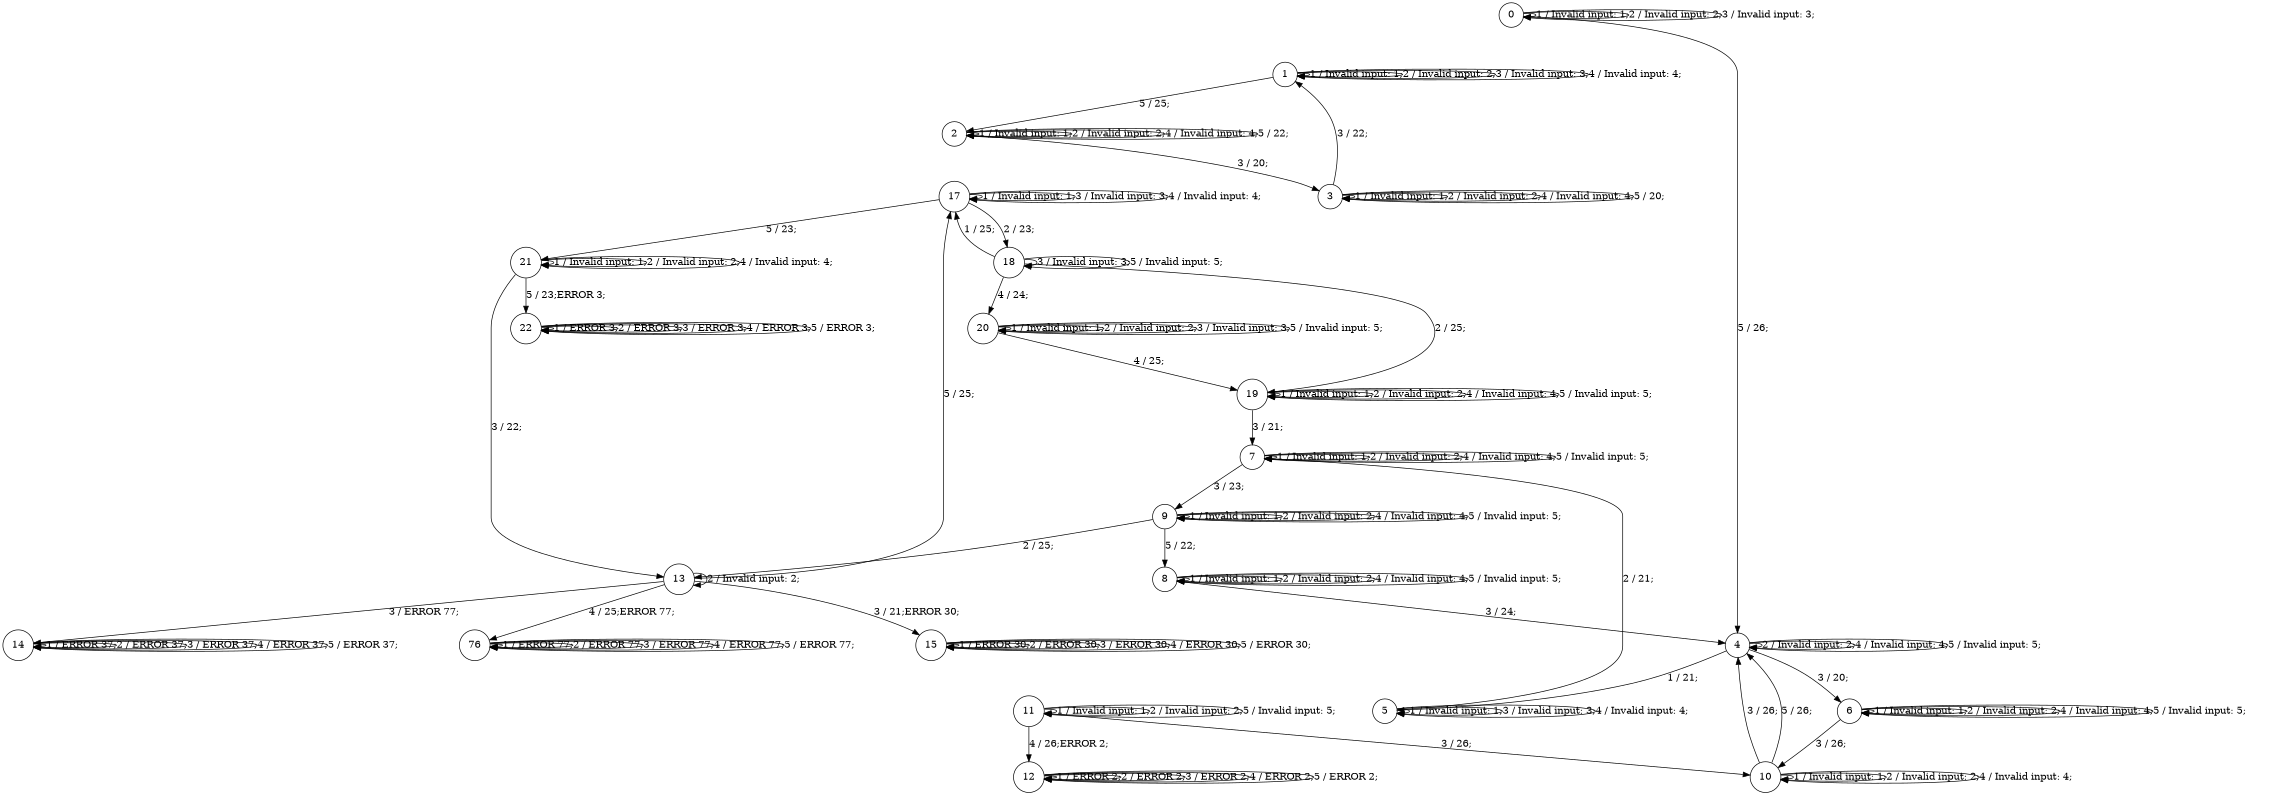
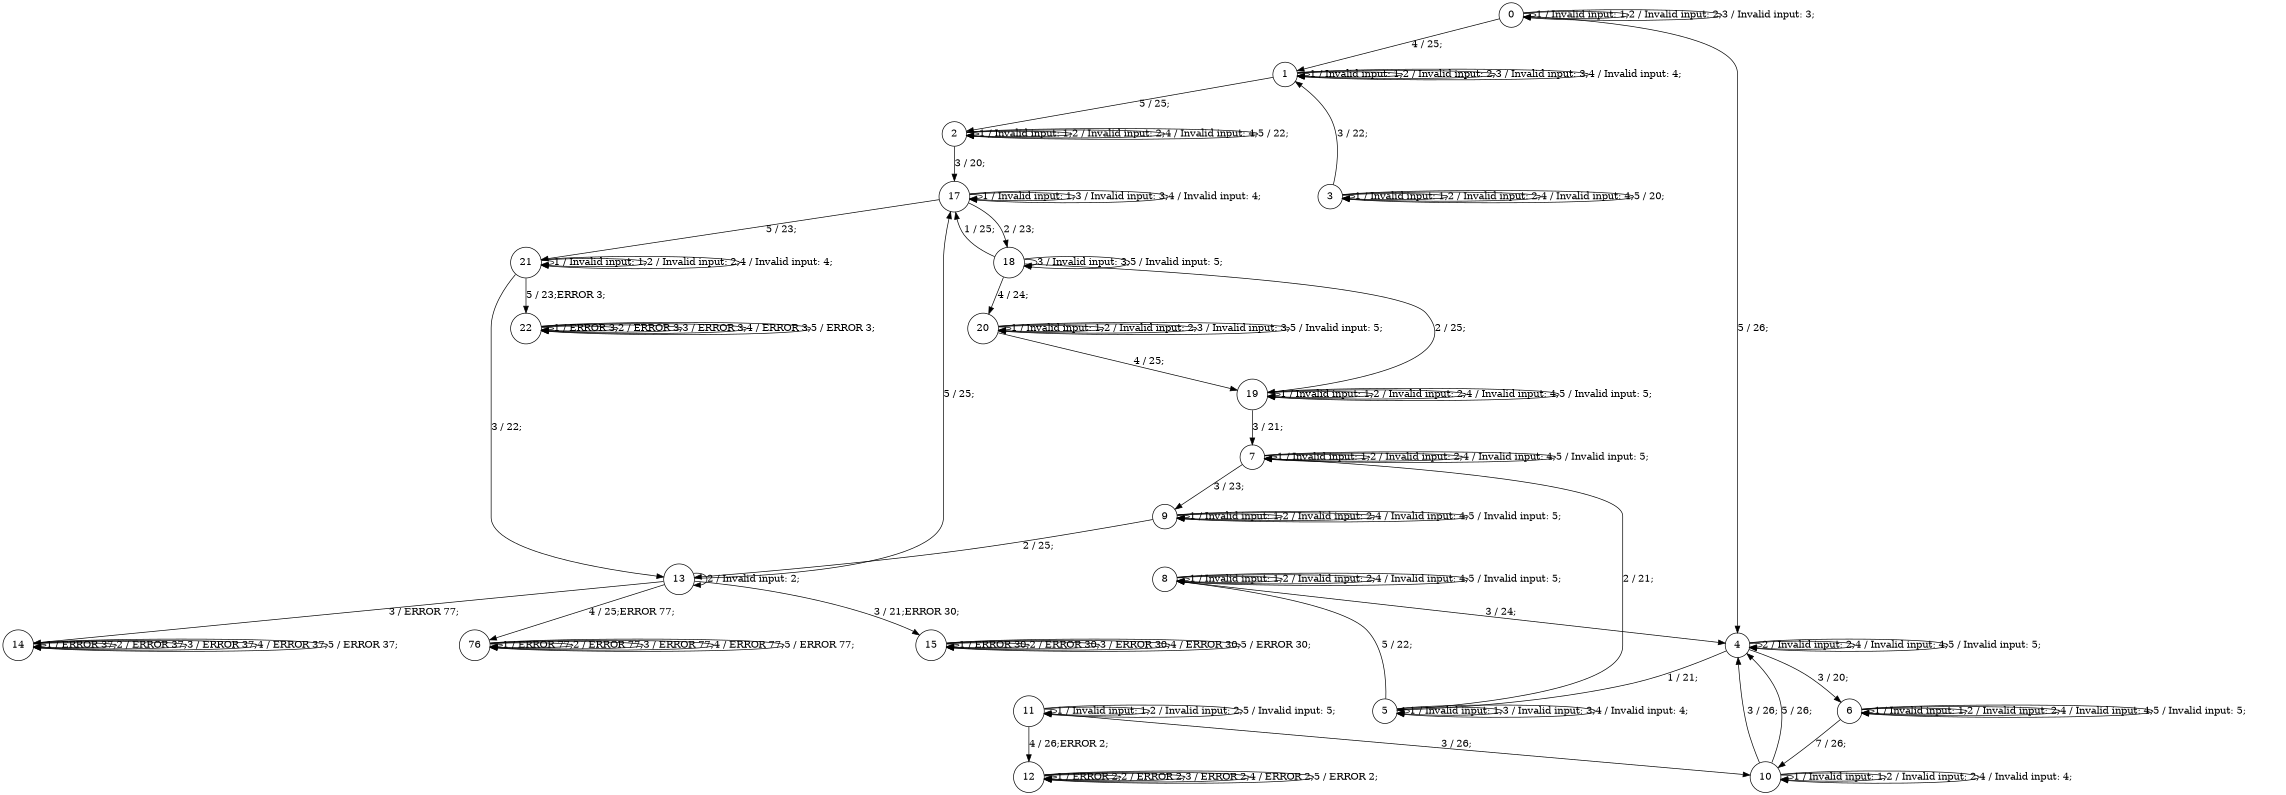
edge "0" -> "1": added, label "4 / 25;"
edge "2" -> "3": now "2" -> "17"
edge "9" -> "8": now "5" -> "8"
edge "6" -> "10": label "3 / 26;" -> "7 / 26;"
